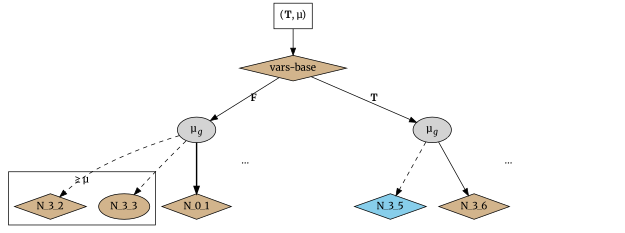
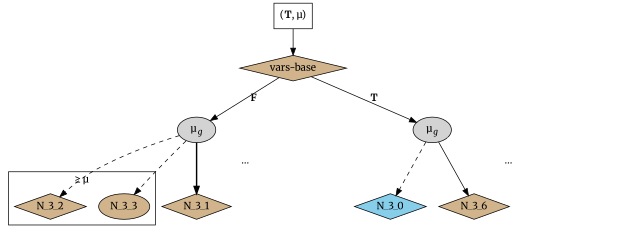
node "N_0_1": label "N_0_1" -> "N_3_1"
node "N_3_5": label "N_3_5" -> "N_3_0"
